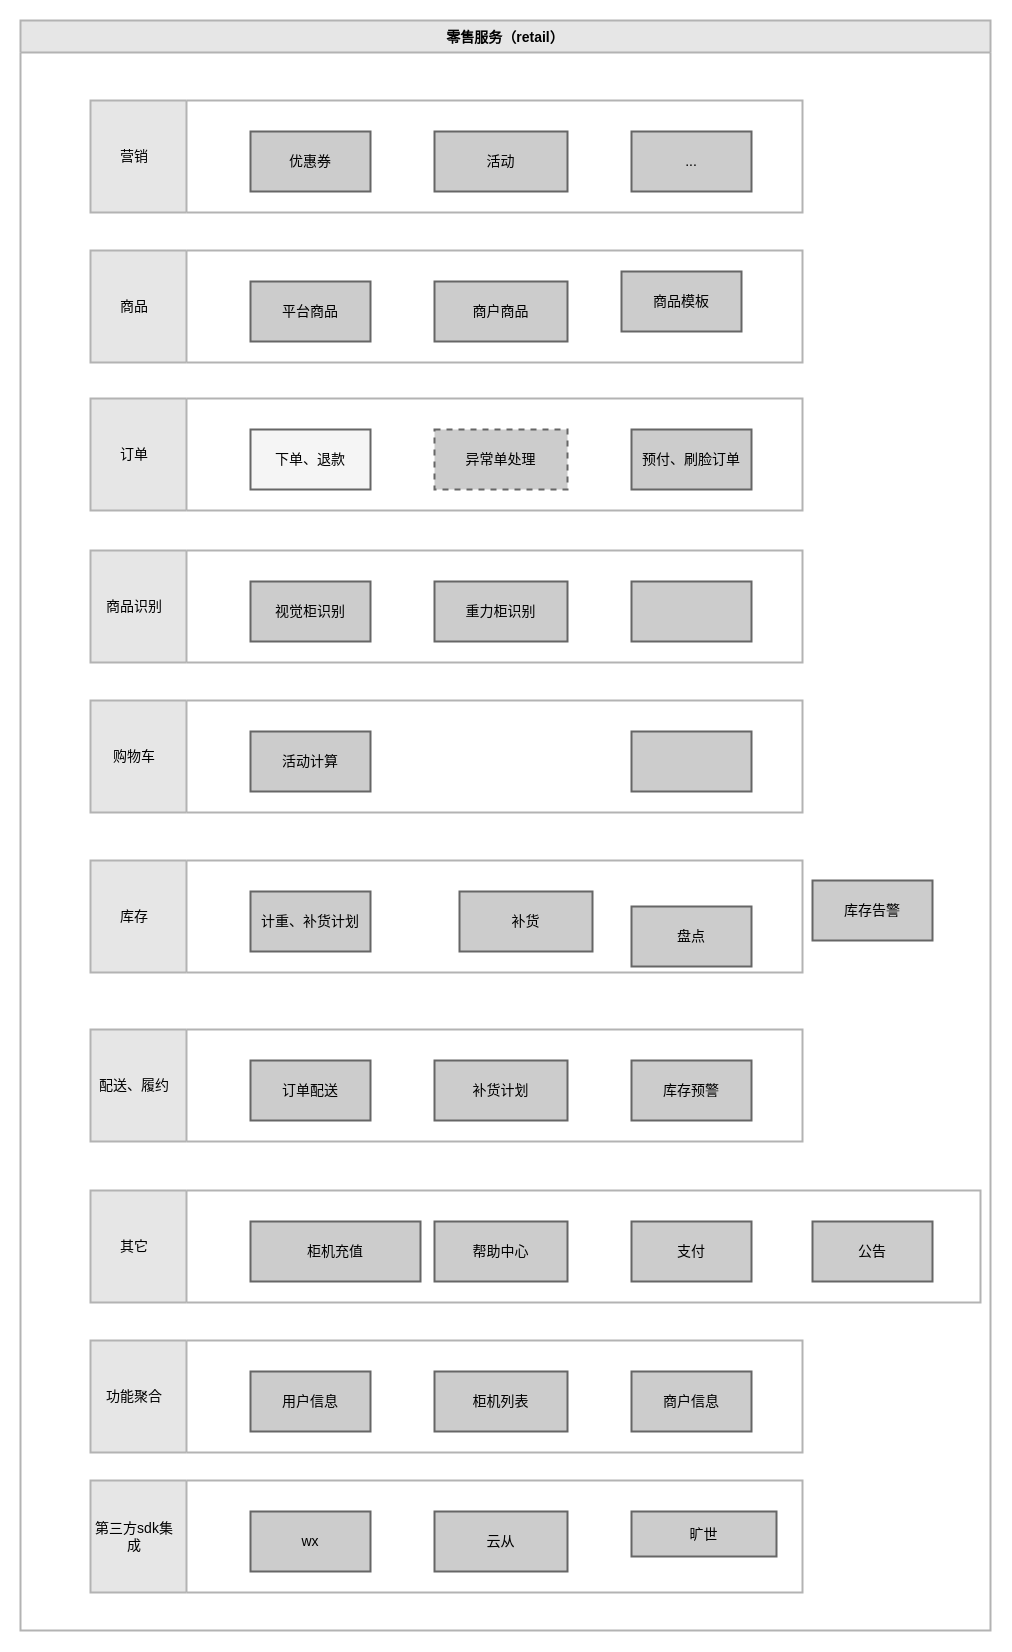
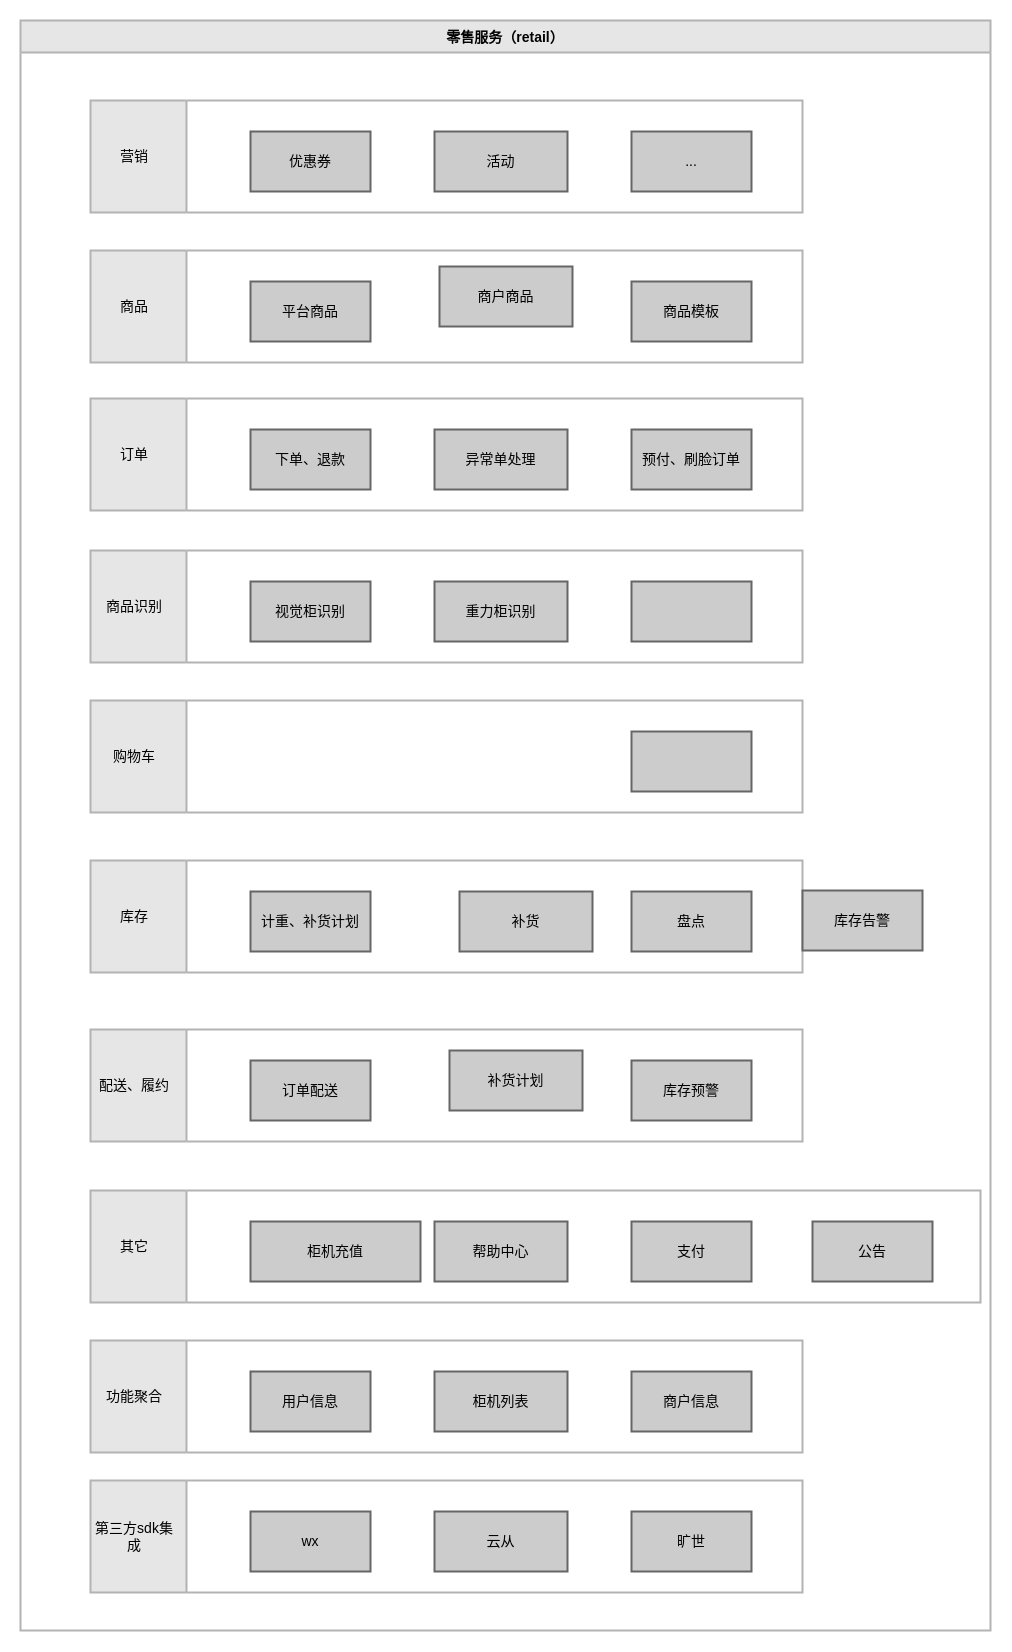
node "商品模板": moved (682, 302) -> (692, 312)
node "商户商品": moved (501, 312) -> (506, 297)
node "下单、退款": fillcolor #f5f5f5 -> #cccccc
node "异常单处理": style dashed -> solid
node "活动计算": removed
node "库存告警": moved (873, 911) -> (863, 921)
node "盘点": moved (692, 937) -> (692, 922)
node "补货计划": moved (501, 1091) -> (516, 1081)
node "旷世": size 145x45 -> 120x60
